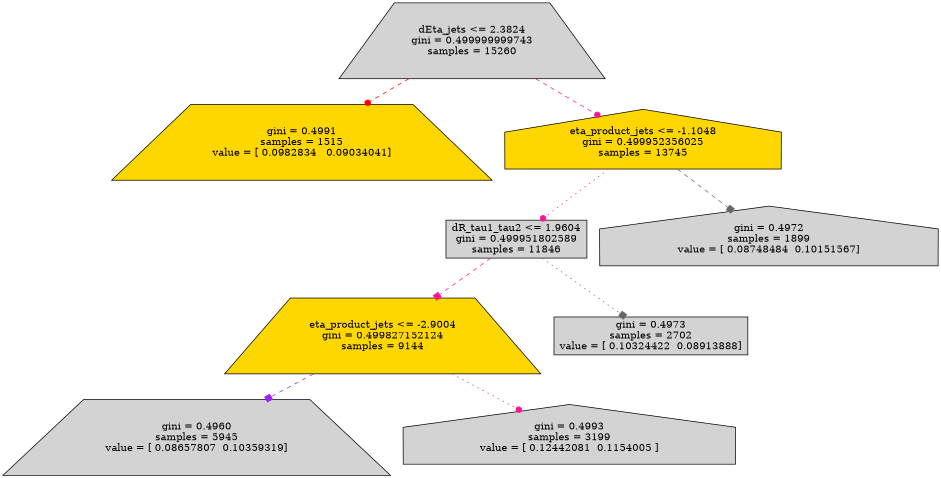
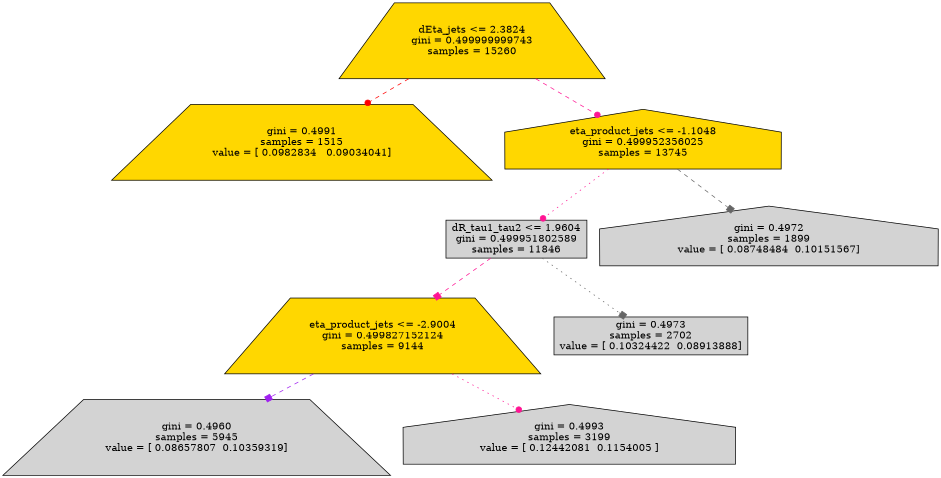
node "dEta_jets <= 2.3824 gini = 0.499999999743 samples = 15260": fillcolor lightgrey -> gold
